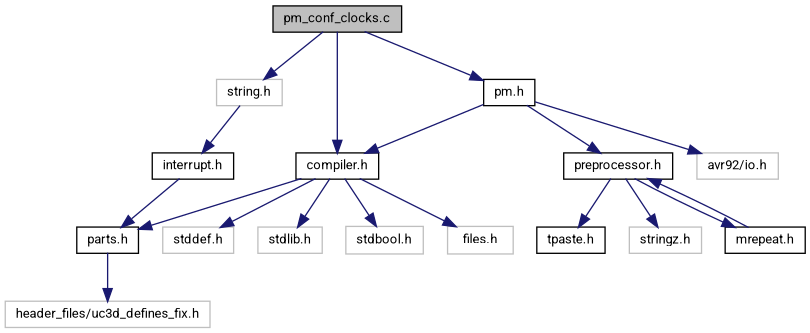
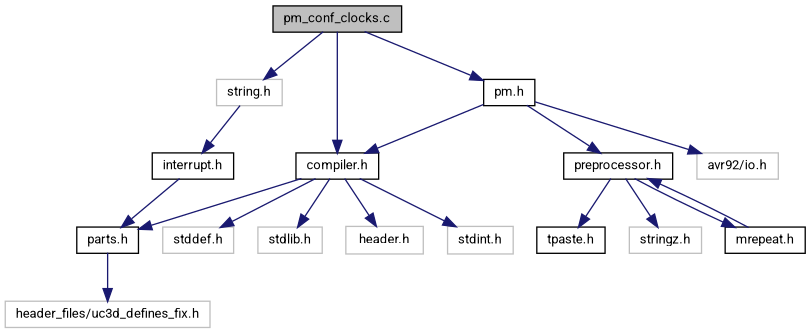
node "stdbool.h": label "stdbool.h" -> "header.h"
node "files.h": label "files.h" -> "stdint.h"
